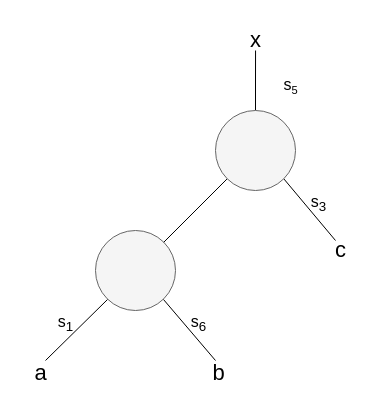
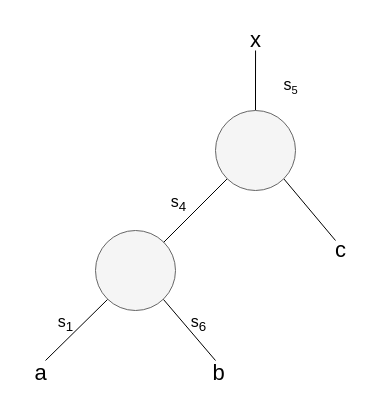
node "s4": added
node "s3": removed
